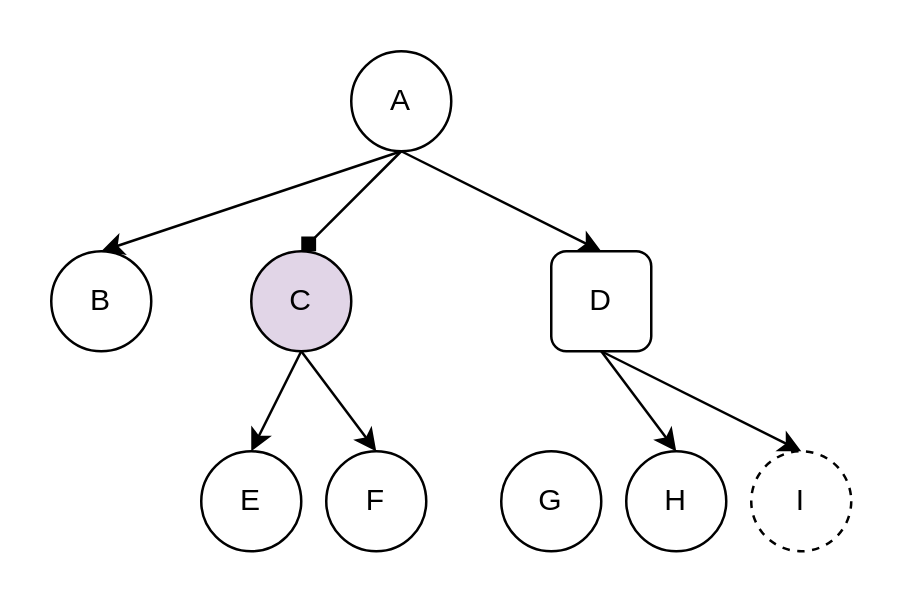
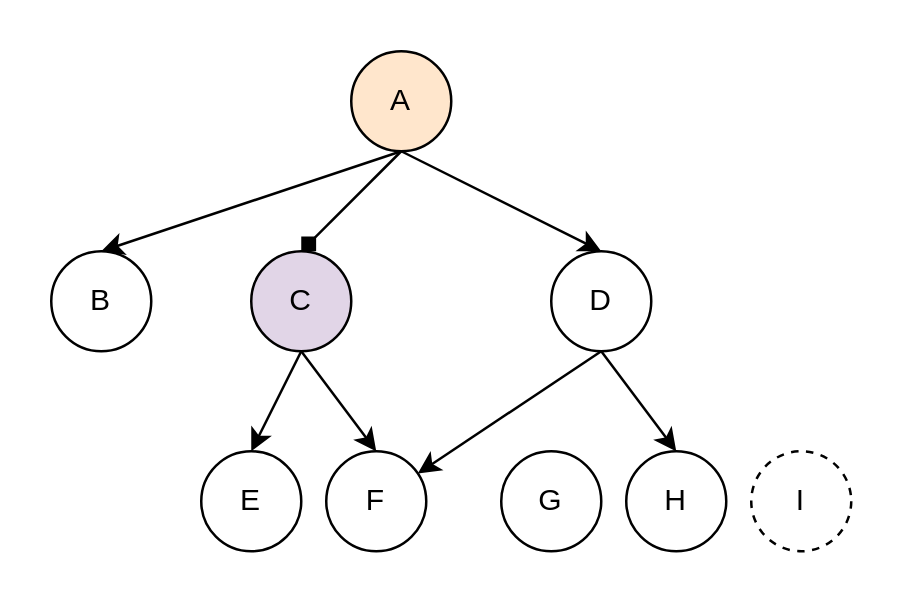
node "A": fillcolor #ffffff -> #ffe6cc
node "D": shape rounded rectangle -> ellipse
edge "D" -> "I": now "D" -> "F"
